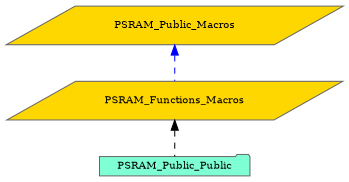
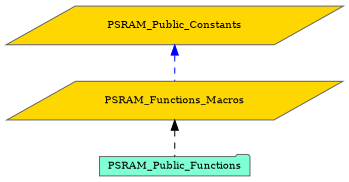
node "PSRAM_Public_Macros": label "PSRAM_Public_Macros" -> "PSRAM_Public_Constants"
node "PSRAM_Public_Public": label "PSRAM_Public_Public" -> "PSRAM_Public_Functions"
